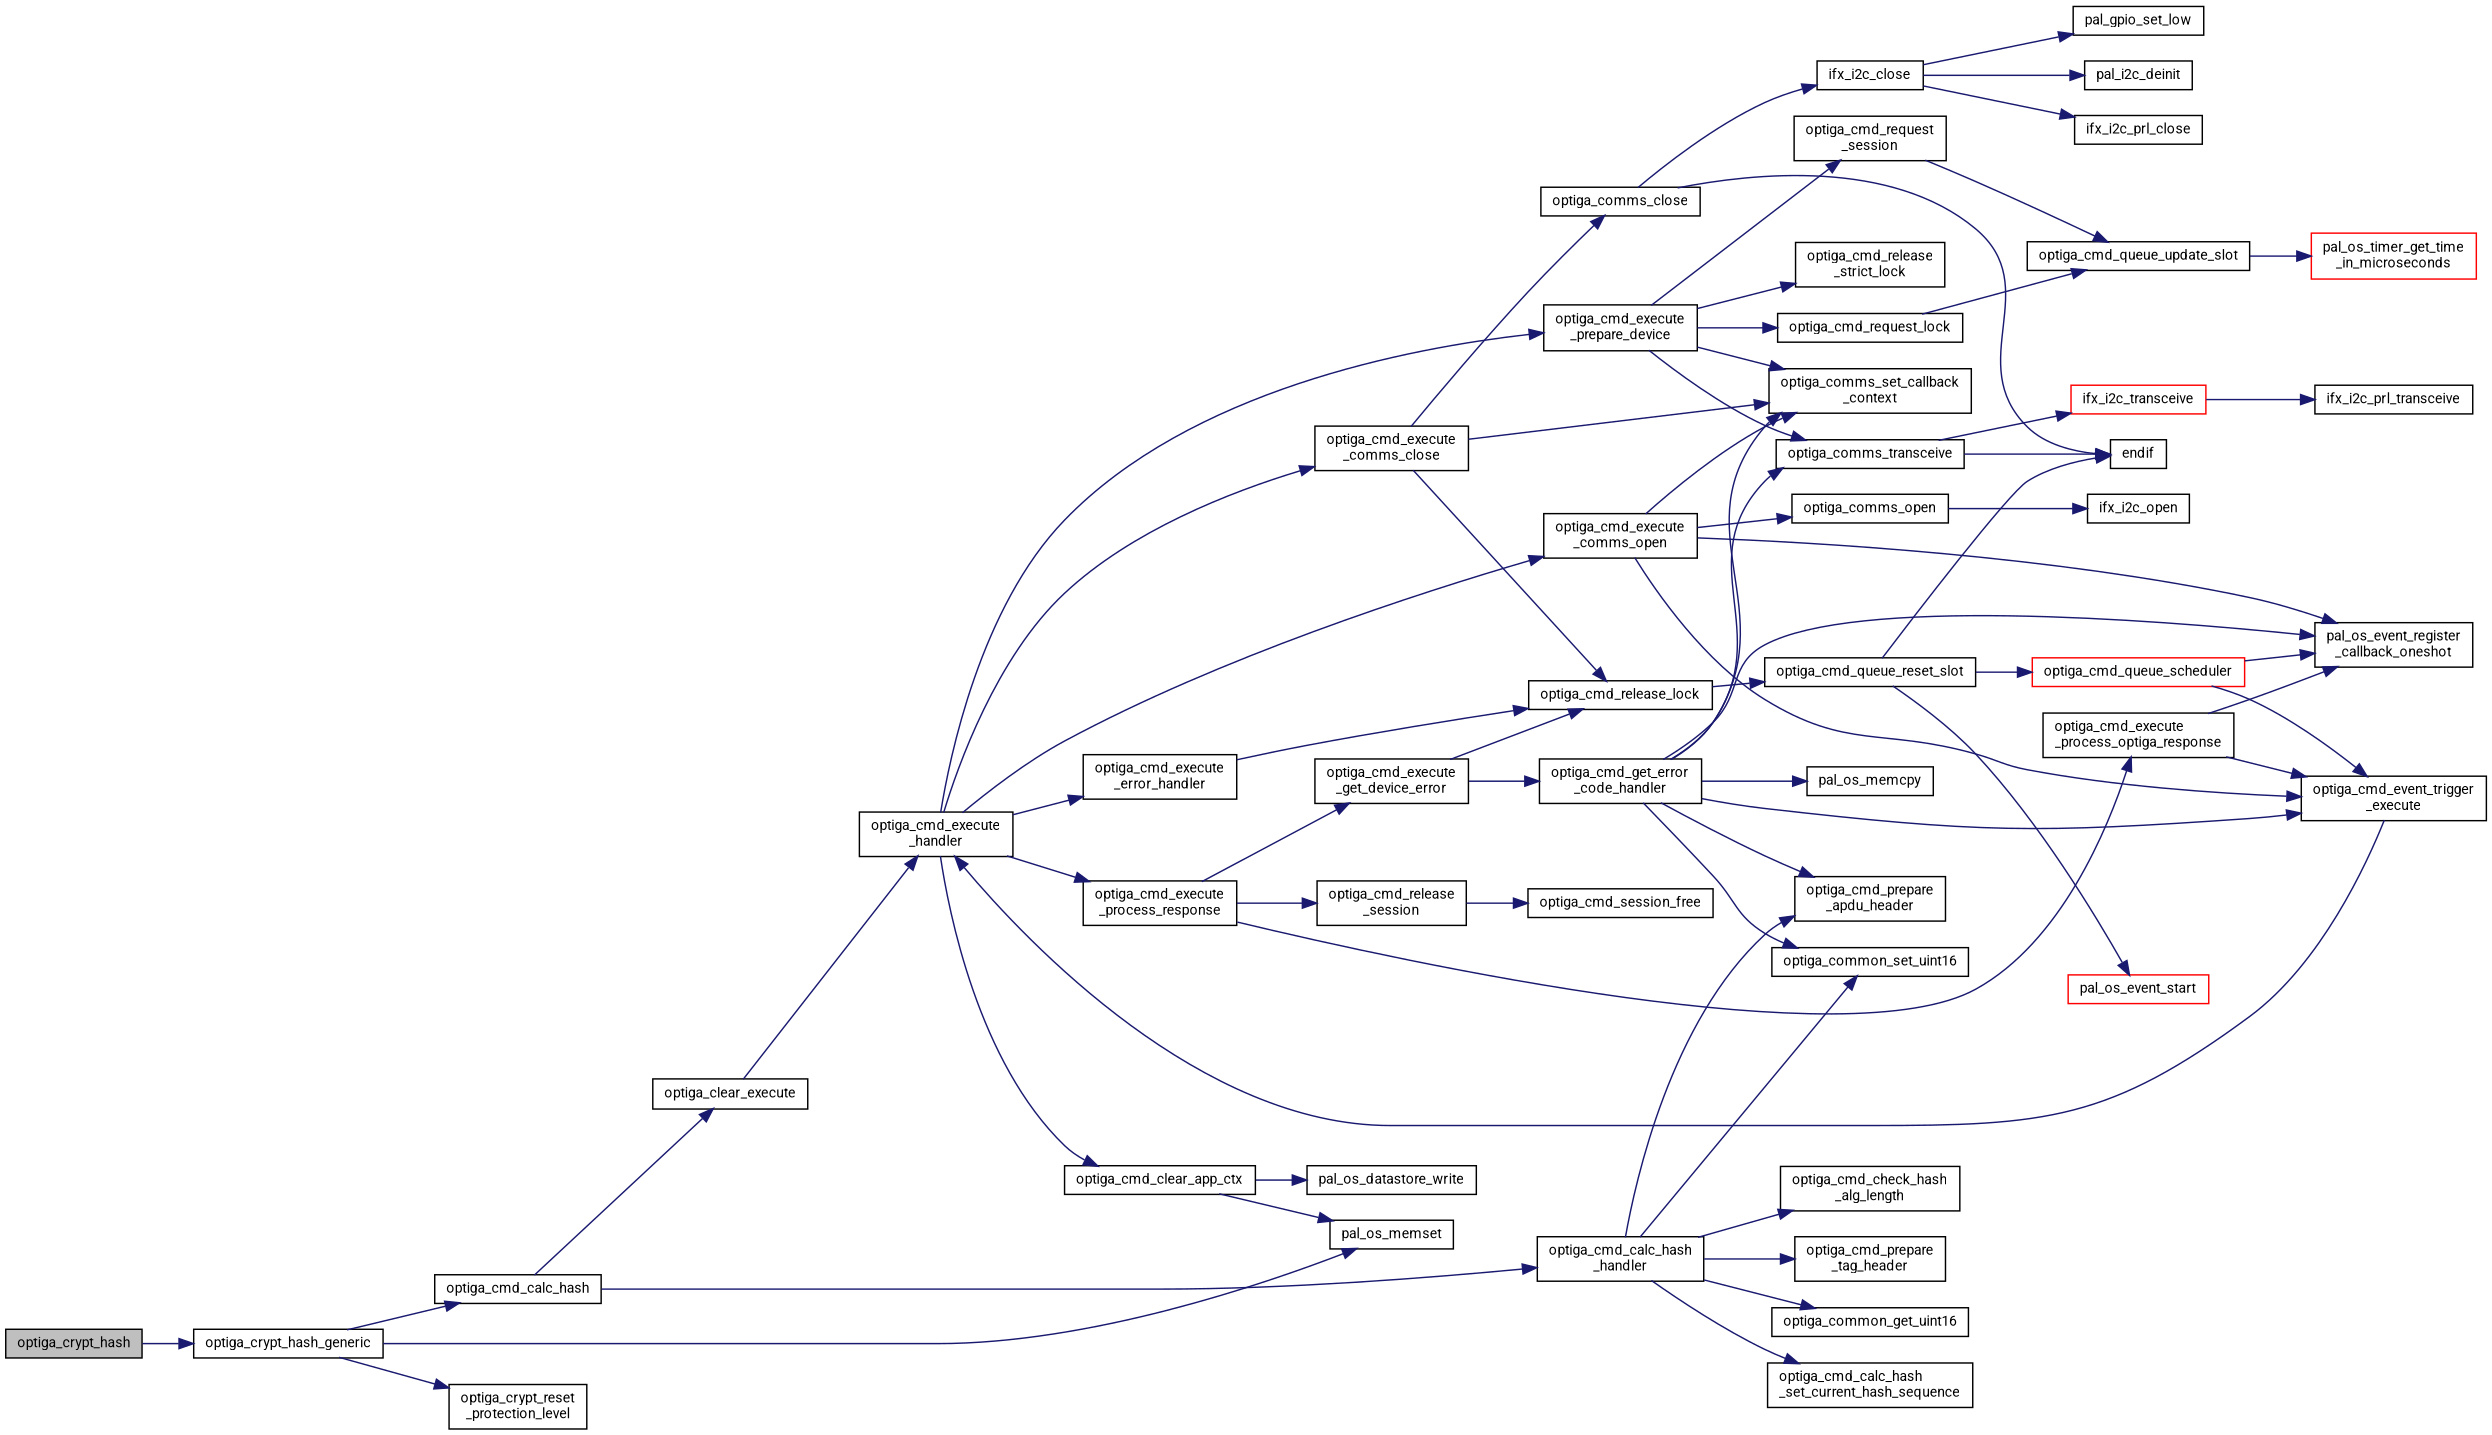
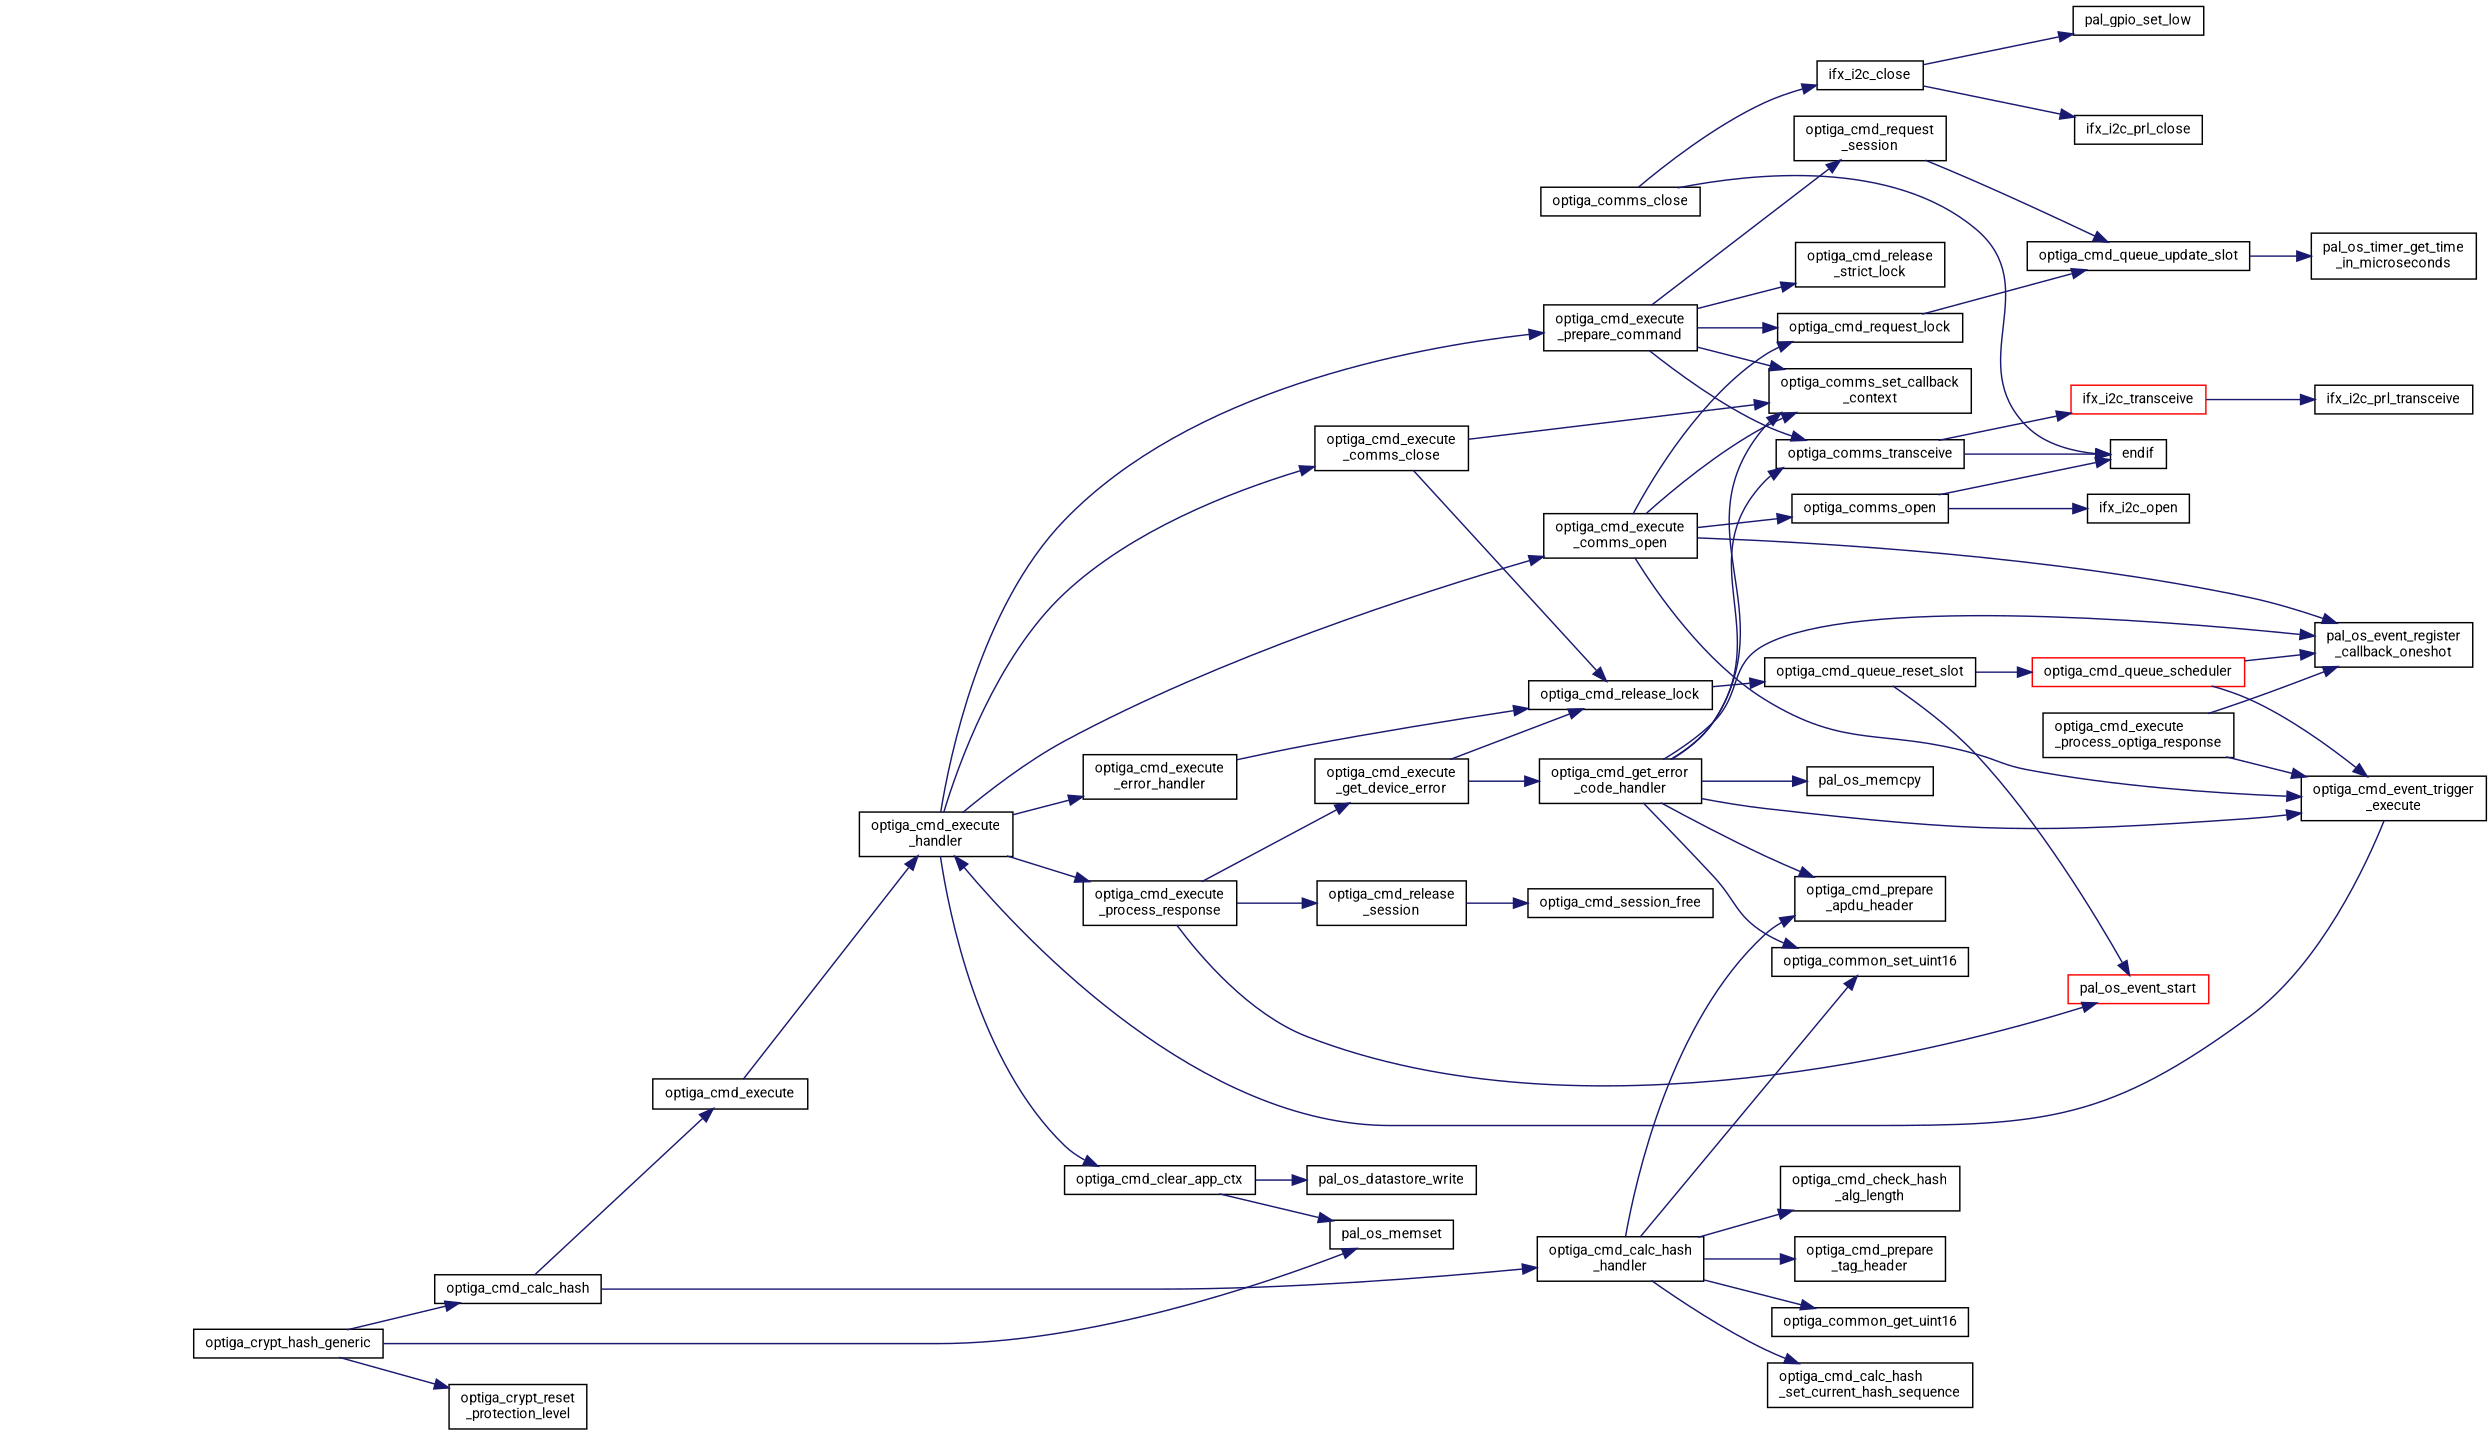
node "pal_i2c_deinit": removed
node "pal_os_timer_get_time _in_microseconds": color red -> black
edge "optiga_cmd_execute _comms_close" -> "optiga_comms_close": removed
node "optiga_cmd_execute _prepare_device": label "optiga_cmd_execute _prepare_device" -> "optiga_cmd_execute _prepare_command"
edge "optiga_cmd_execute _comms_open" -> "optiga_cmd_request_lock": added
edge "optiga_cmd_queue_reset_slot" -> "endif": now "optiga_comms_open" -> "endif"
edge "optiga_cmd_execute _process_response" -> "optiga_cmd_execute _process_optiga_response": now "optiga_cmd_execute _process_response" -> "pal_os_event_start"
node "optiga_clear_execute": label "optiga_clear_execute" -> "optiga_cmd_execute"
node "optiga_crypt_hash": removed
